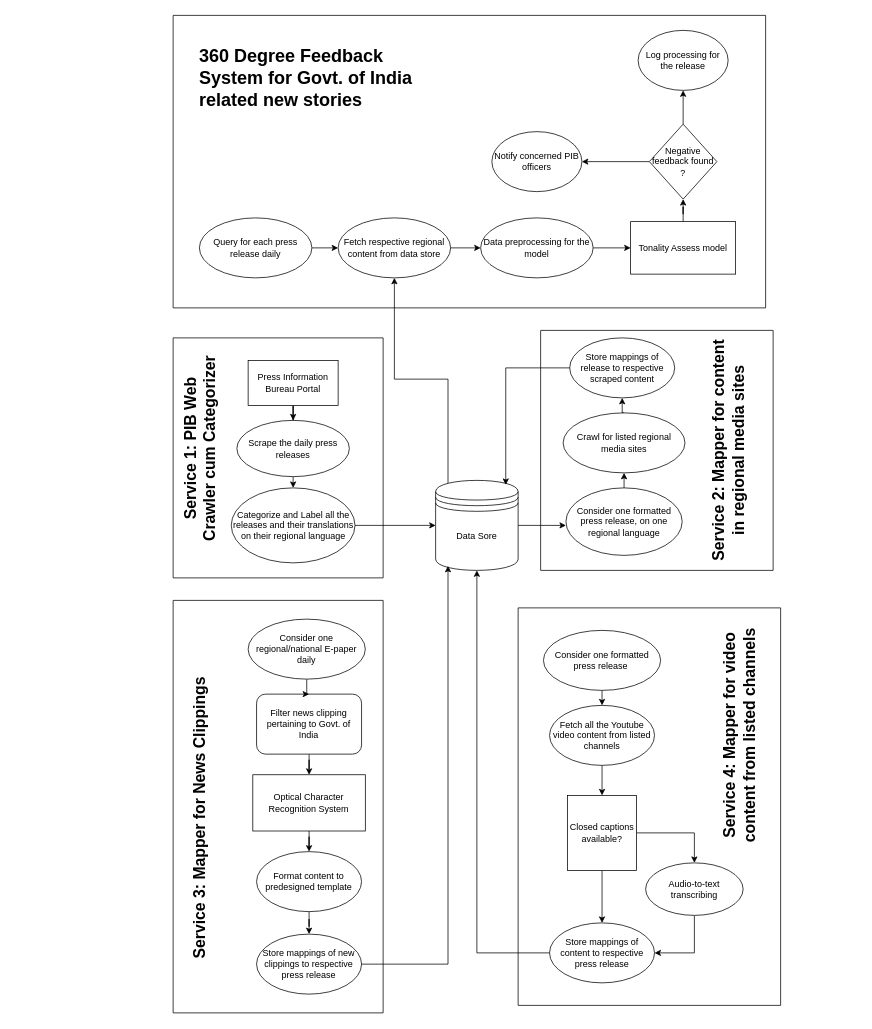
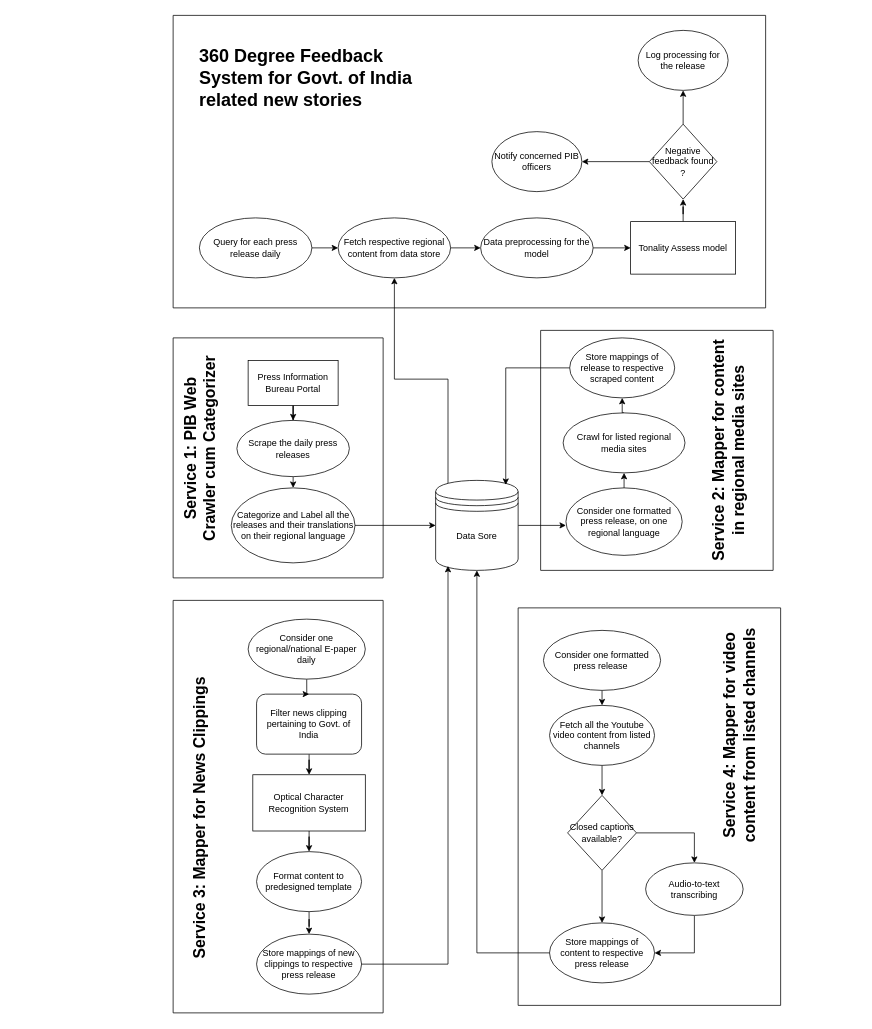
node "Closed captions available?": shape rectangle -> diamond
